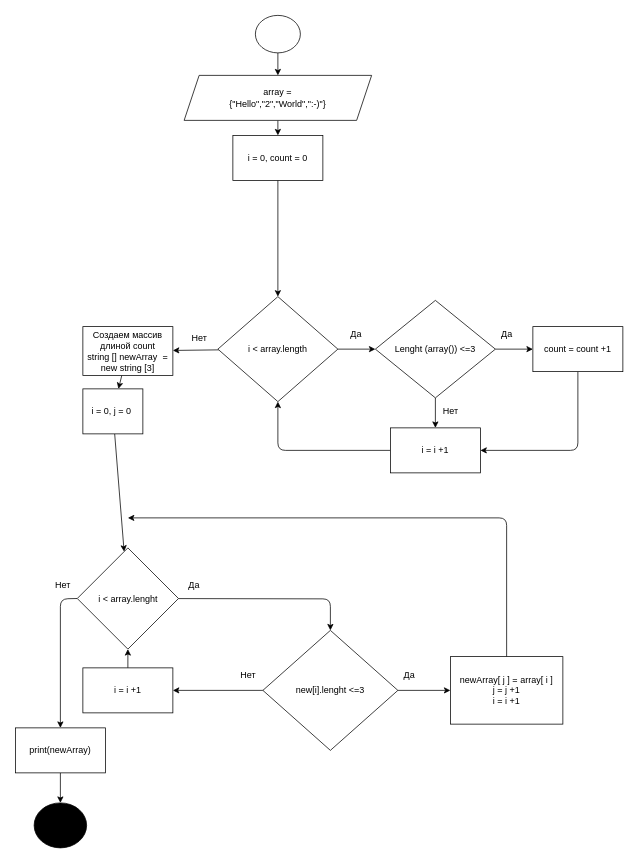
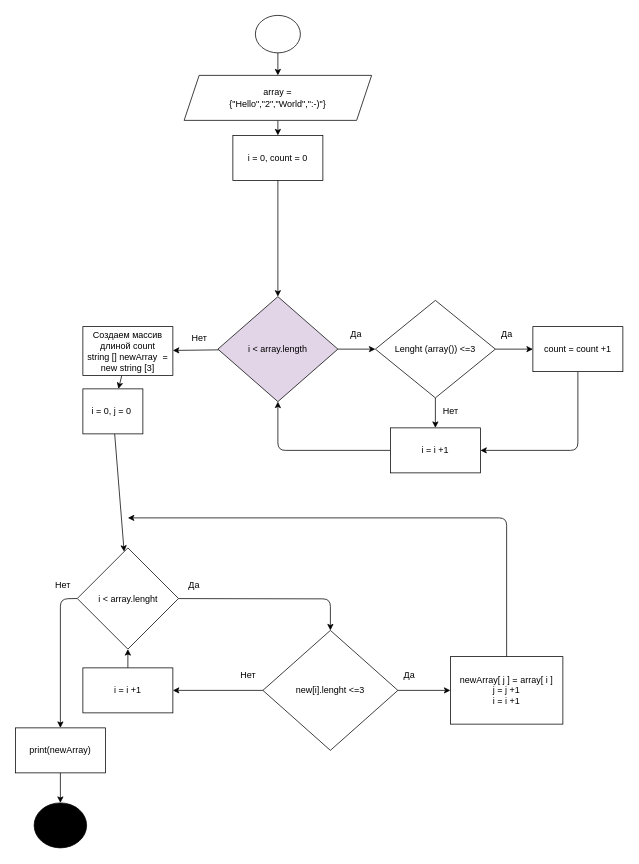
node "i < array.length": fillcolor #ffffff -> #e1d5e7
